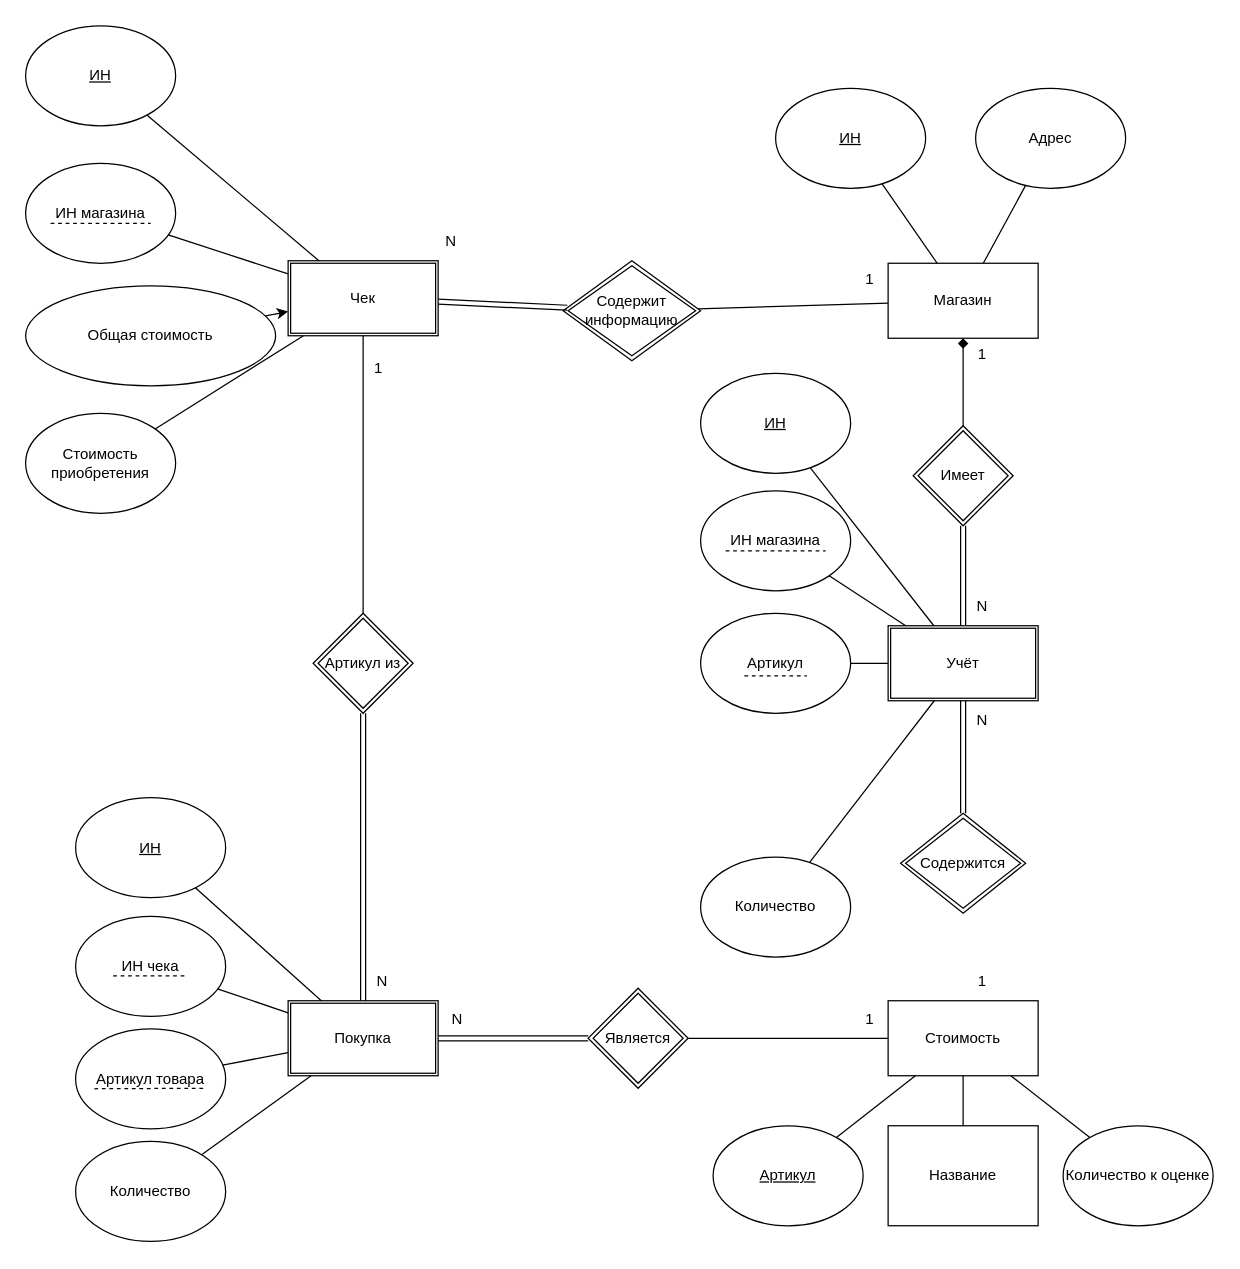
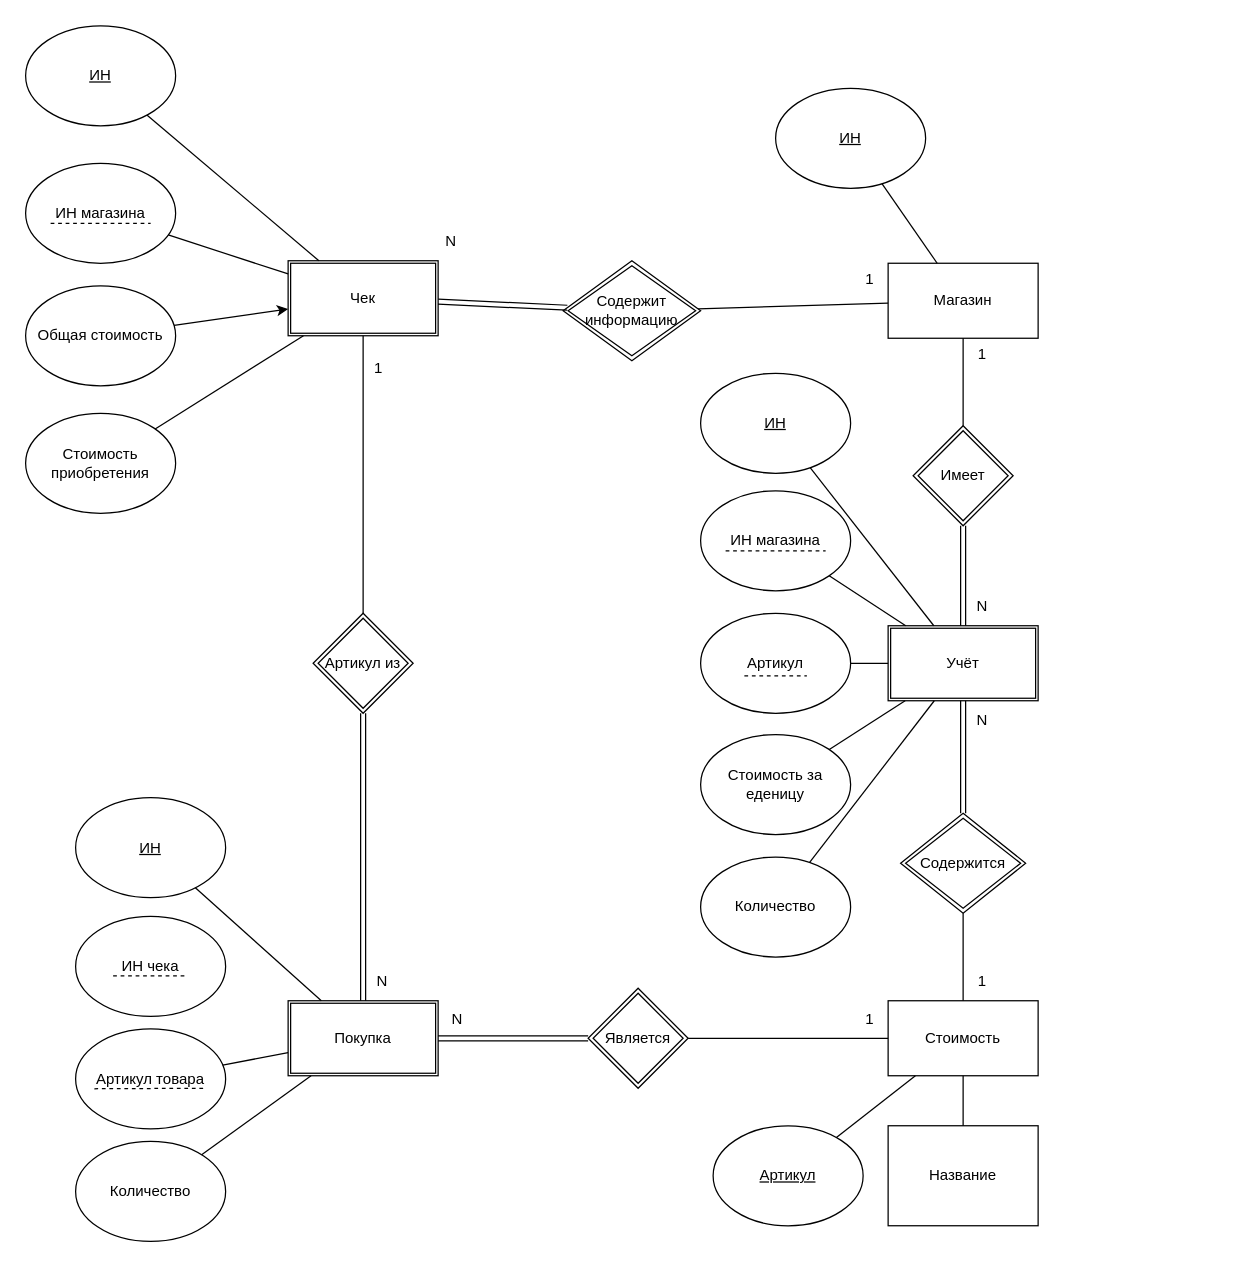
node "Адрес": removed
edge "Адрес" -- "Магазин": removed
node "Общая стоимость": size 250x100 -> 150x100
edge "Имеет" -> "Магазин": arrowhead diamond -> none
edge "Учёт" -- "Стоимость за еденицу": added
node "Стоимость за еденицу": added
edge "Содержится" -- "Стоимость": added
edge "ИН чека" -- "Покупка": removed
edge "Стоимость" -- "Количество к оценке": removed
node "Количество к оценке": removed
